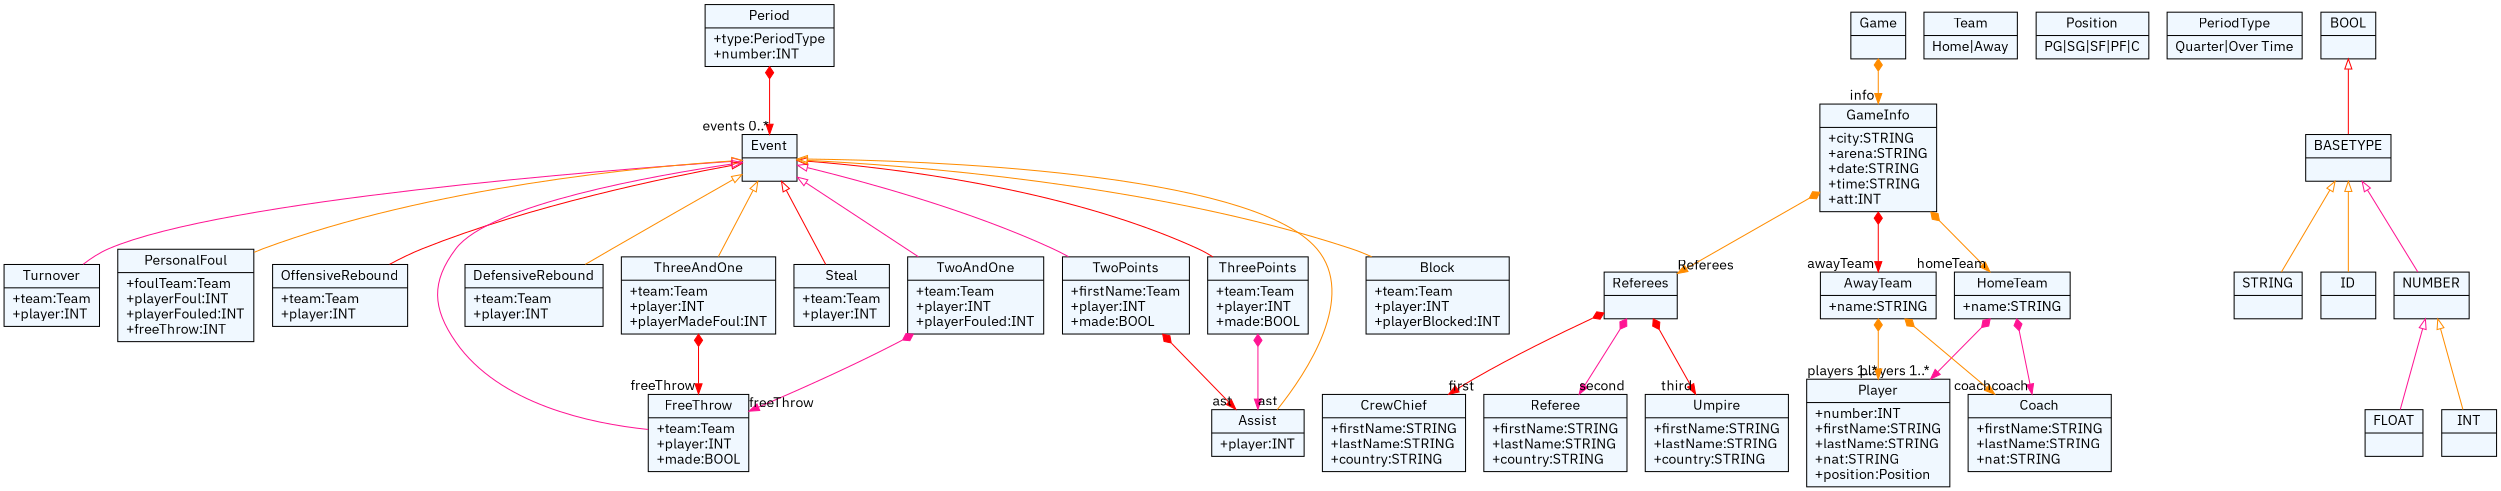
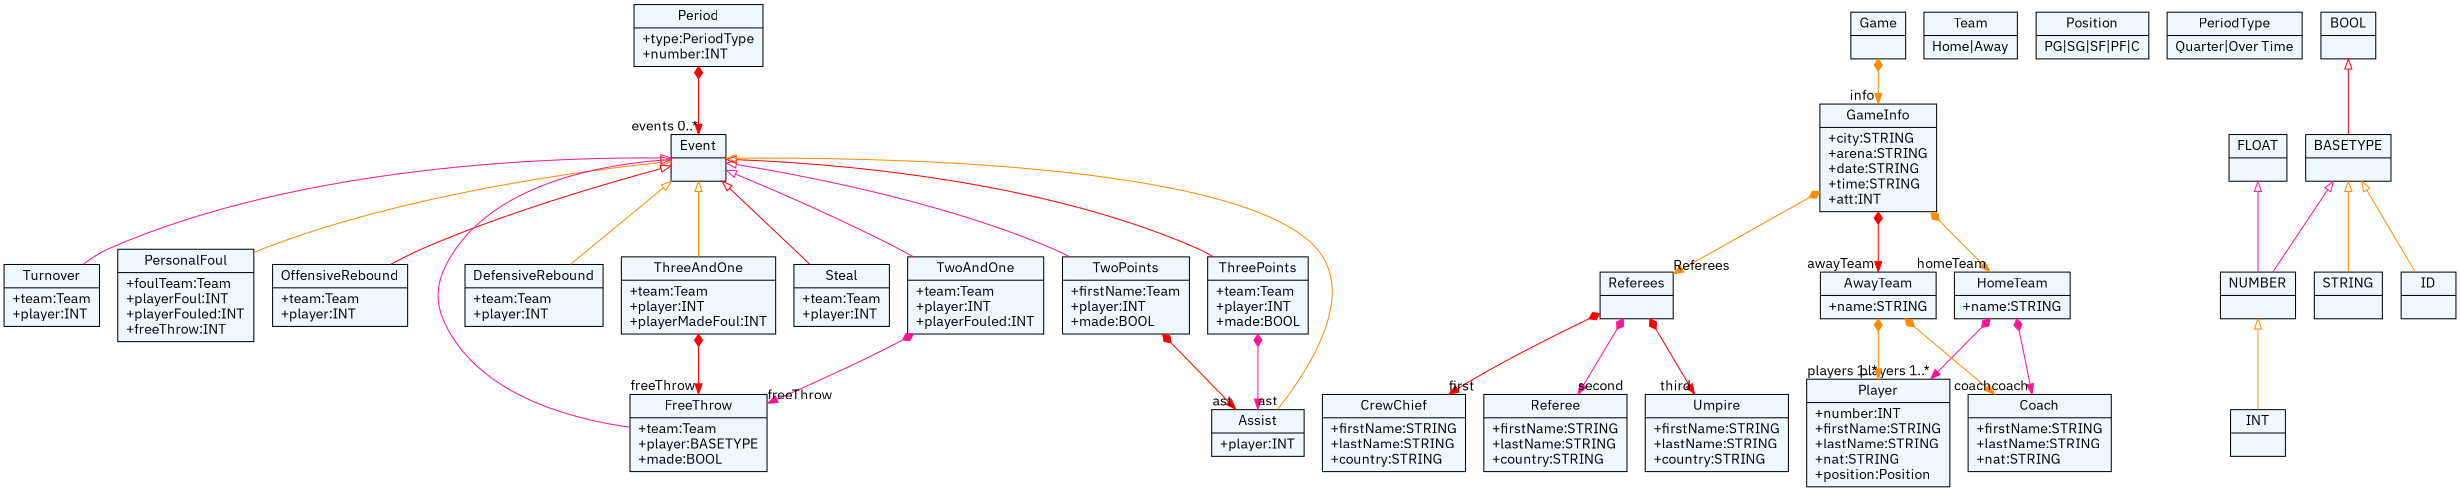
node "Block": removed
edge "FLOAT" -> "NUMBER": reversed
node "FreeThrow": text "+player:INT" -> "+player:BASETYPE"
